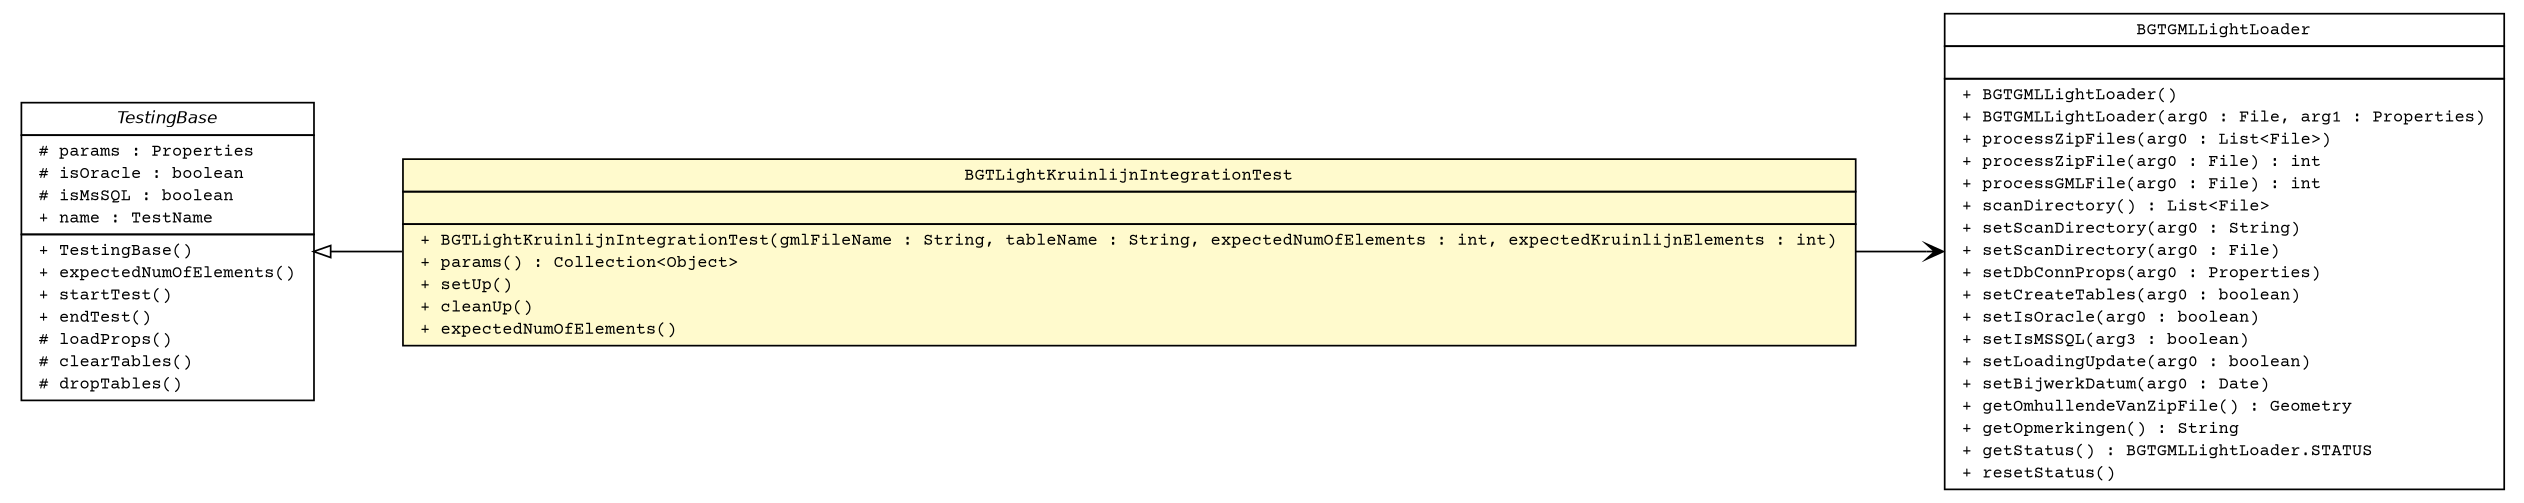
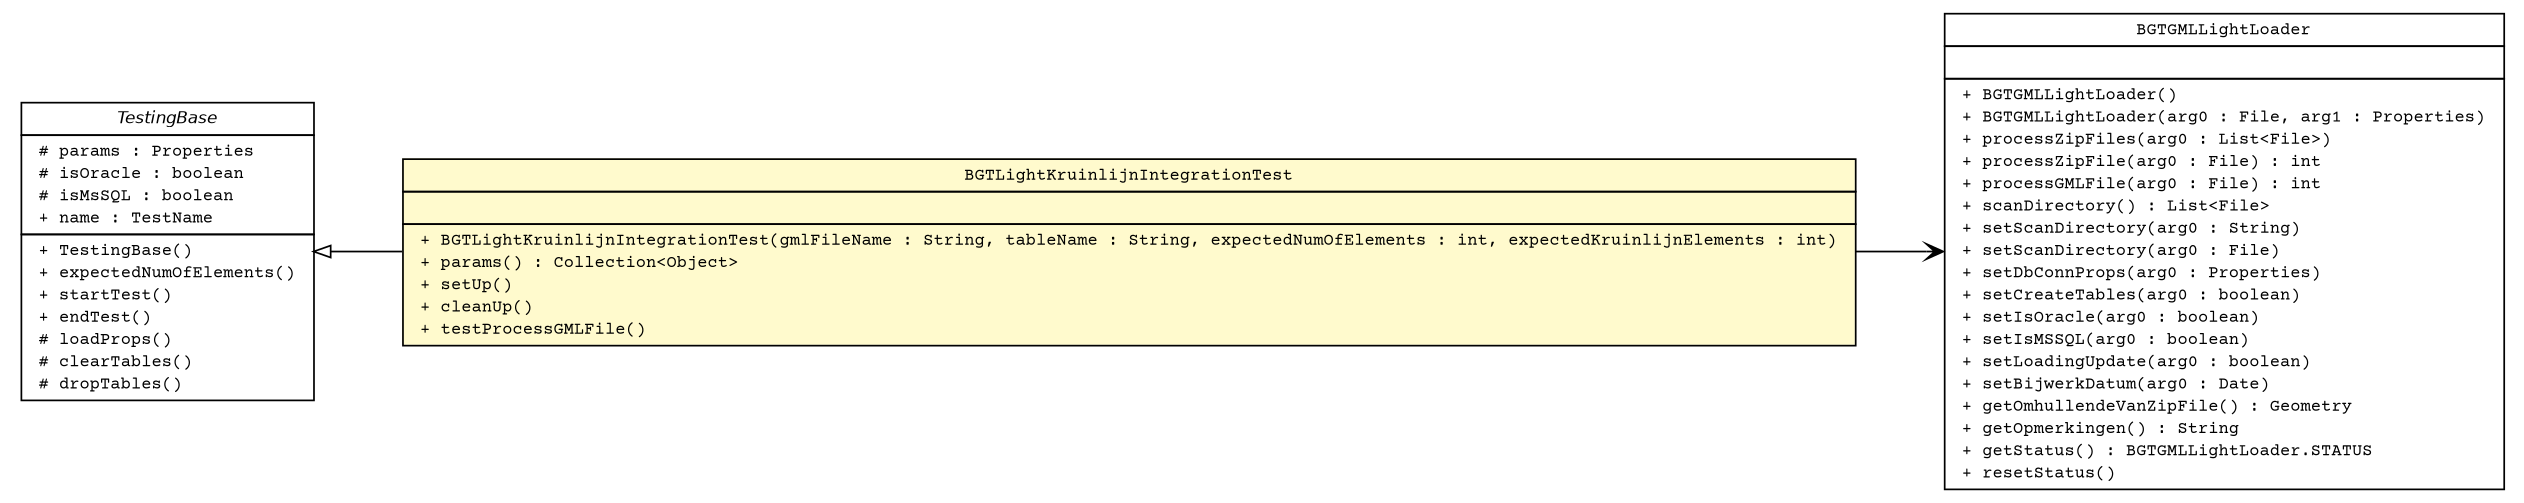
node "BGTLightKruinlijnIntegrationTest": text "+ expectedNumOfElements()" -> "+ testProcessGMLFile()"
node "BGTGMLLightLoader": text "+ setIsMSSQL(arg3 : boolean)" -> "+ setIsMSSQL(arg0 : boolean)"
